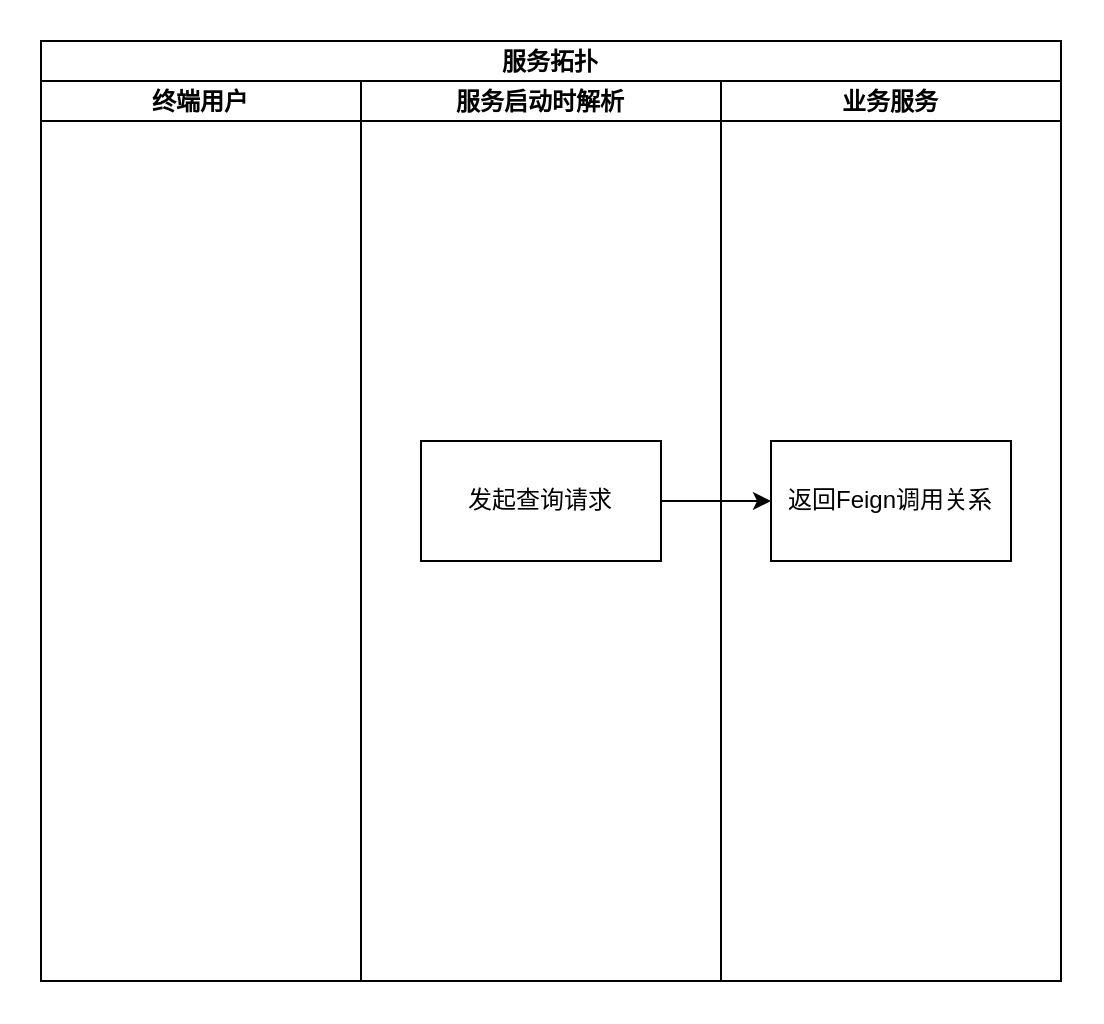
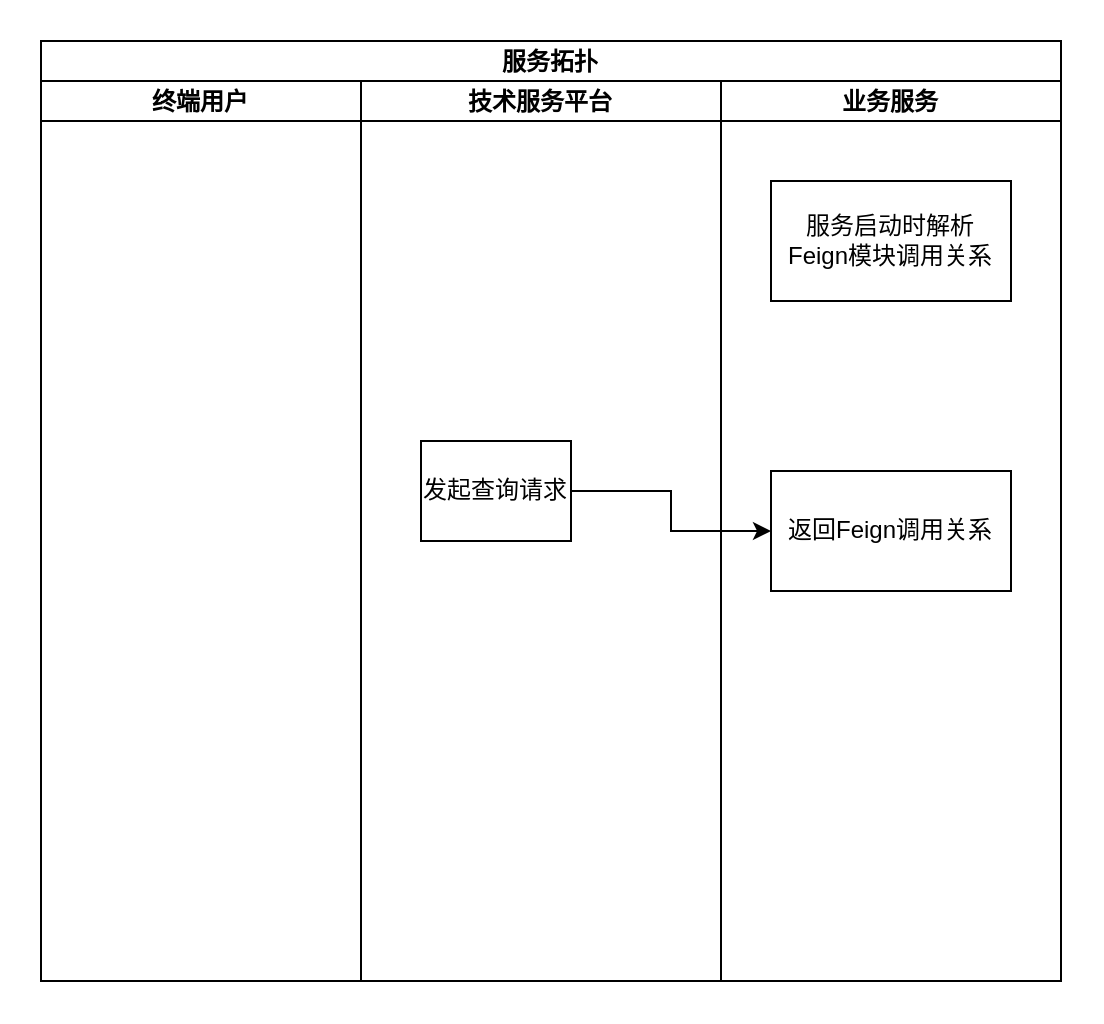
node "服务启动时解析": label "服务启动时解析" -> "技术服务平台"
node "服务启动时解析 Feign模块调用关系": added
node "发起查询请求": size 240x120 -> 150x100
node "返回Feign调用关系": moved (891, 501) -> (891, 531)
